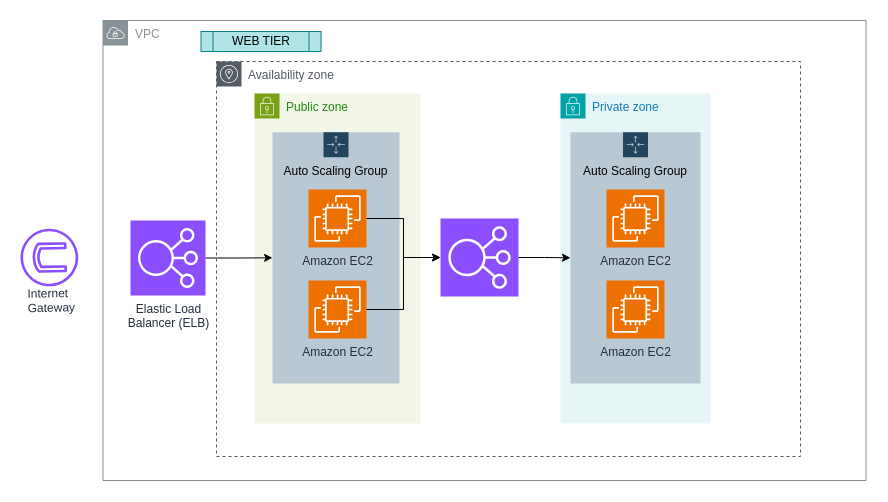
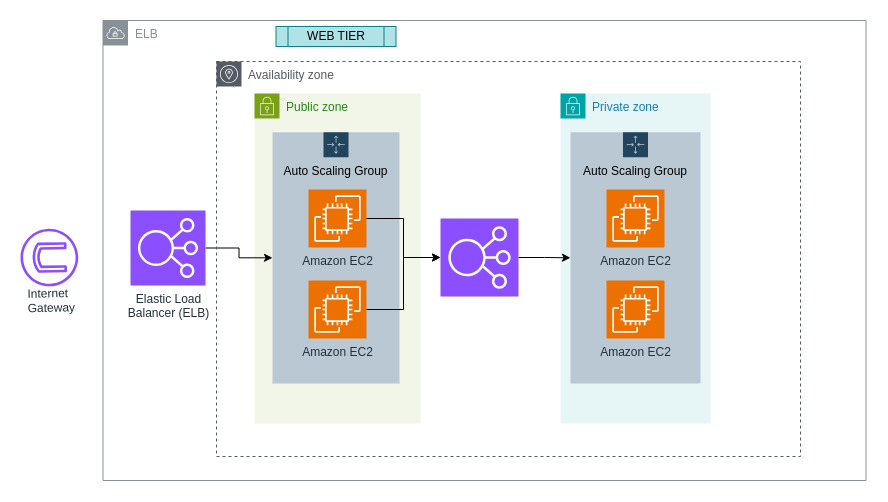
node "VPC": label "VPC" -> "ELB"
node "WEB TIER": moved (261, 42) -> (336, 37)
node "Elastic Load Balancer (ELB)": moved (168, 258) -> (168, 248)
